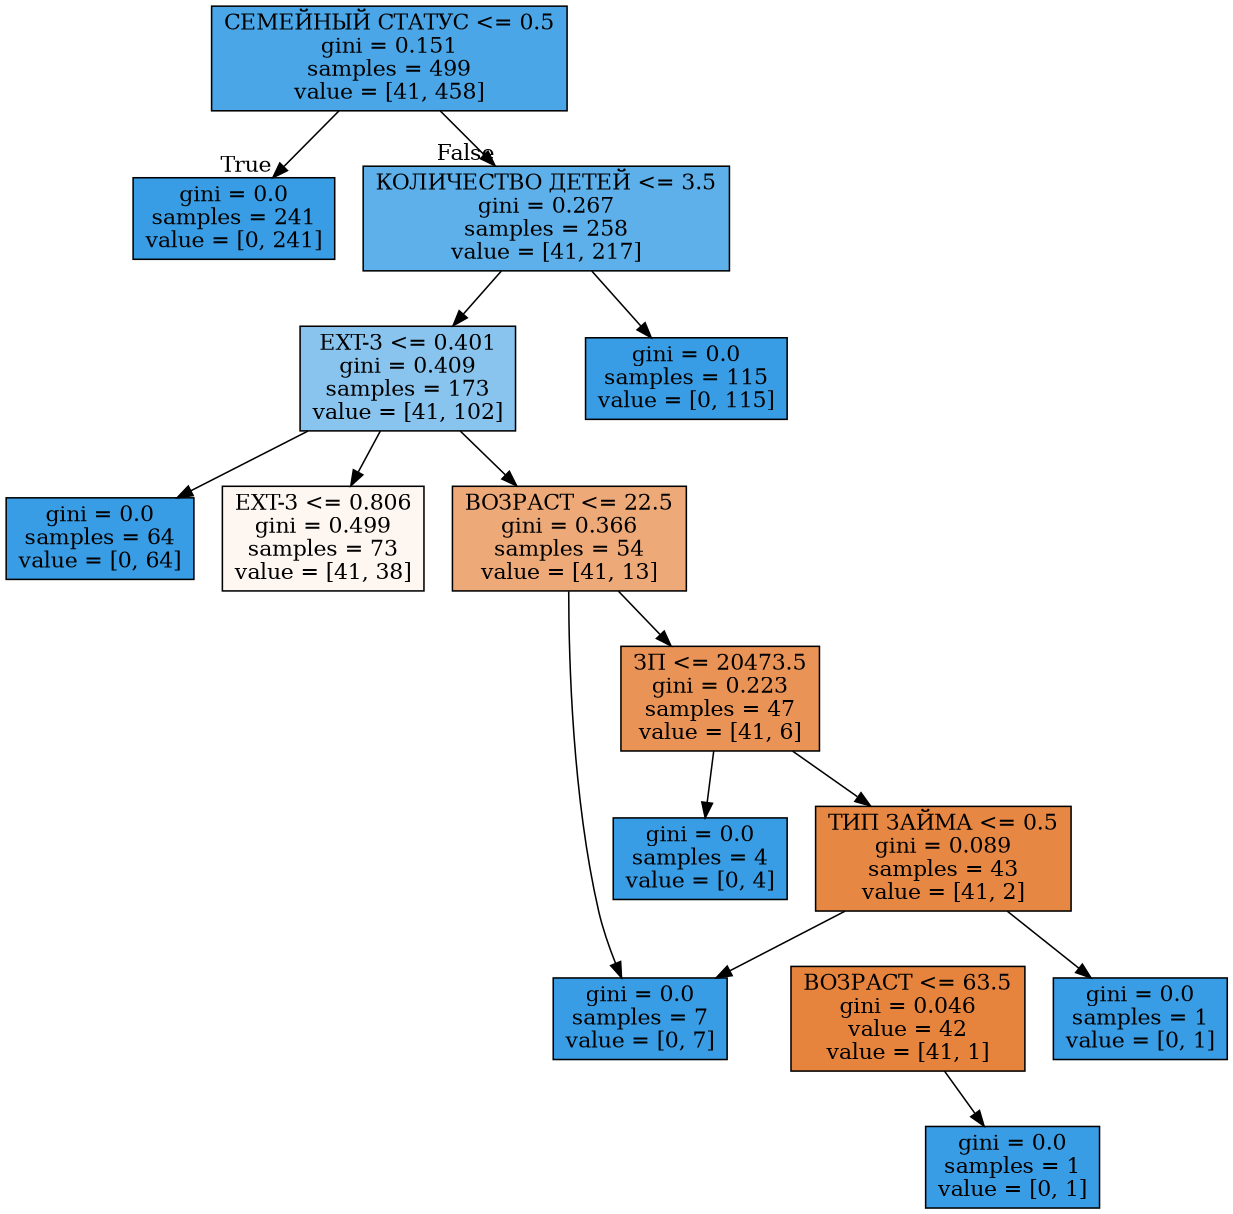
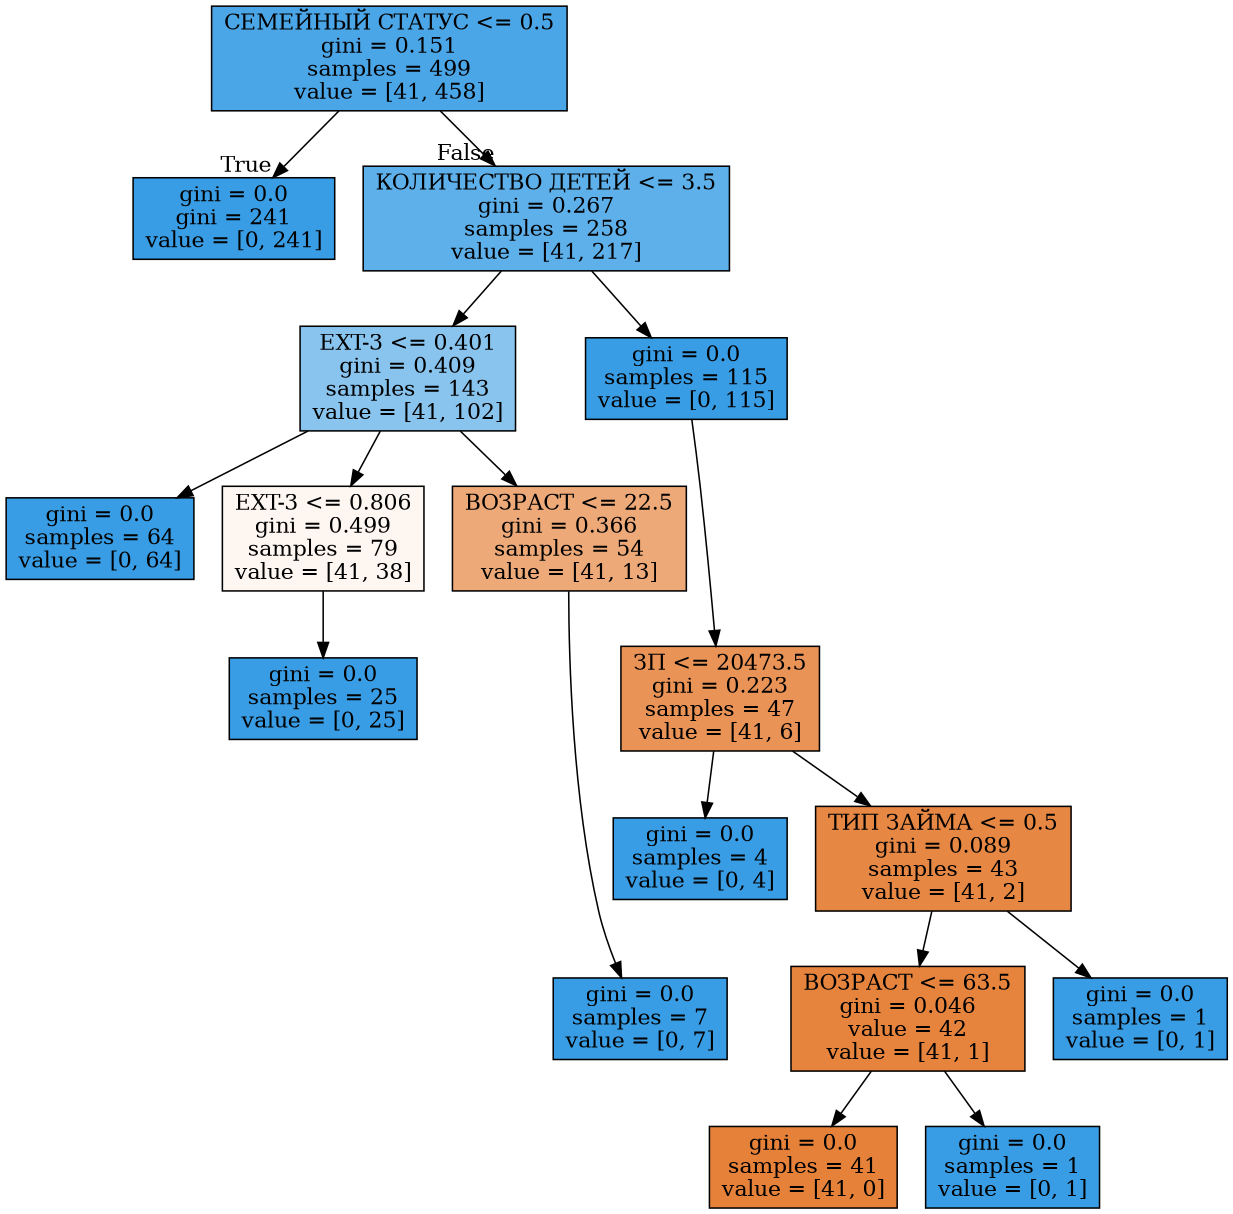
node "gini = 0.0 samples = 241 value = [0, 241]": label "gini = 0.0 samples = 241 value = [0, 241]" -> "gini = 0.0 gini = 241 value = [0, 241]"
node "EXT-3 <= 0.401 gini = 0.409 samples = 173 value = [41, 102]": label "EXT-3 <= 0.401 gini = 0.409 samples = 173 value = [41, 102]" -> "EXT-3 <= 0.401 gini = 0.409 samples = 143 value = [41, 102]"
node "EXT-3 <= 0.806 gini = 0.499 samples = 73 value = [41, 38]": label "EXT-3 <= 0.806 gini = 0.499 samples = 73 value = [41, 38]" -> "EXT-3 <= 0.806 gini = 0.499 samples = 79 value = [41, 38]"
edge "ВОЗРАСТ <= 22.5 gini = 0.366 samples = 54 value = [41, 13]" -> "ЗП <= 20473.5 gini = 0.223 samples = 47 value = [41, 6]": now "gini = 0.0 samples = 115 value = [0, 115]" -> "ЗП <= 20473.5 gini = 0.223 samples = 47 value = [41, 6]"
node "gini = 0.0 samples = 25 value = [0, 25]": added
edge "ТИП ЗАЙМА <= 0.5 gini = 0.089 samples = 43 value = [41, 2]" -> "gini = 0.0 samples = 7 value = [0, 7]": now "ТИП ЗАЙМА <= 0.5 gini = 0.089 samples = 43 value = [41, 2]" -> "ВОЗРАСТ <= 63.5 gini = 0.046 value = 42 value = [41, 1]"
node "gini = 0.0 samples = 41 value = [41, 0]": added
